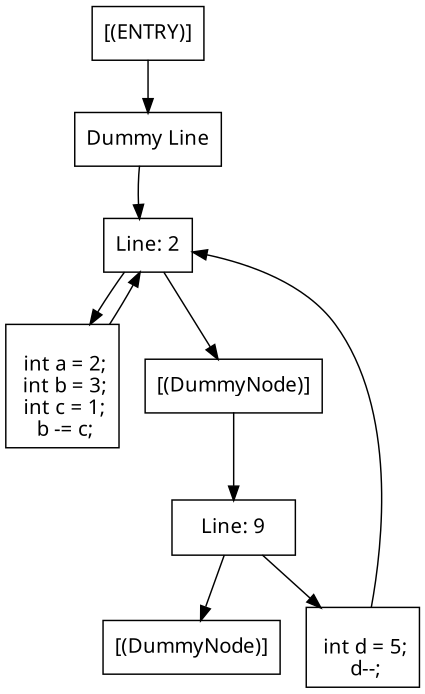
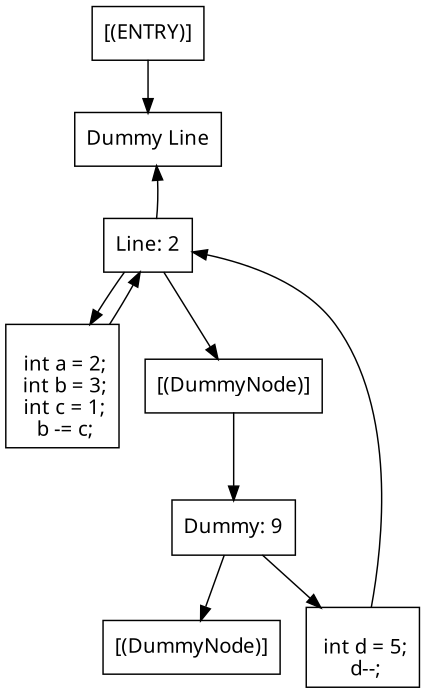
edge "Dummy Line" -> "Line: 2": reversed
node "Line: 9": label "Line: 9" -> "Dummy: 9"
